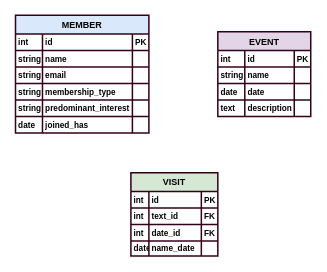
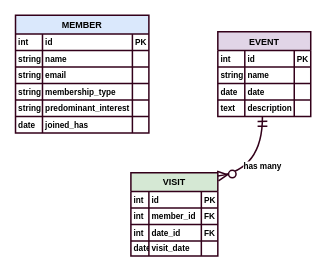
edge "EVENT" -- "VISIT": added, label "has many"
node "text_id": label "text_id" -> "member_id"
node "name_date": label "name_date" -> "visit_date"
